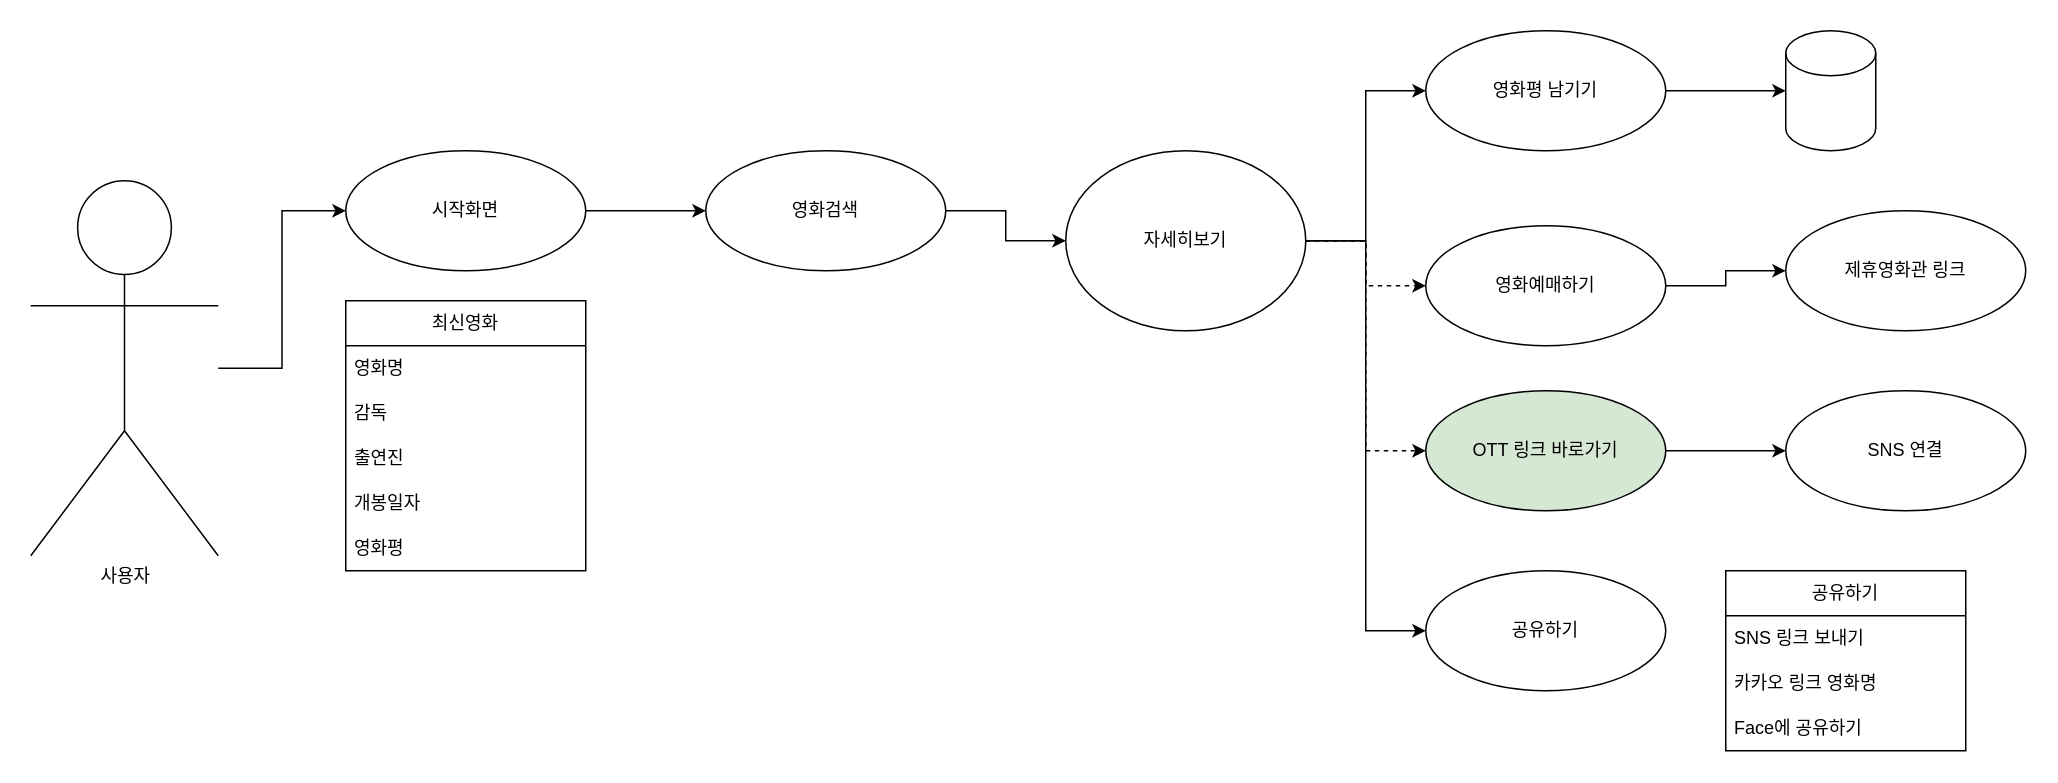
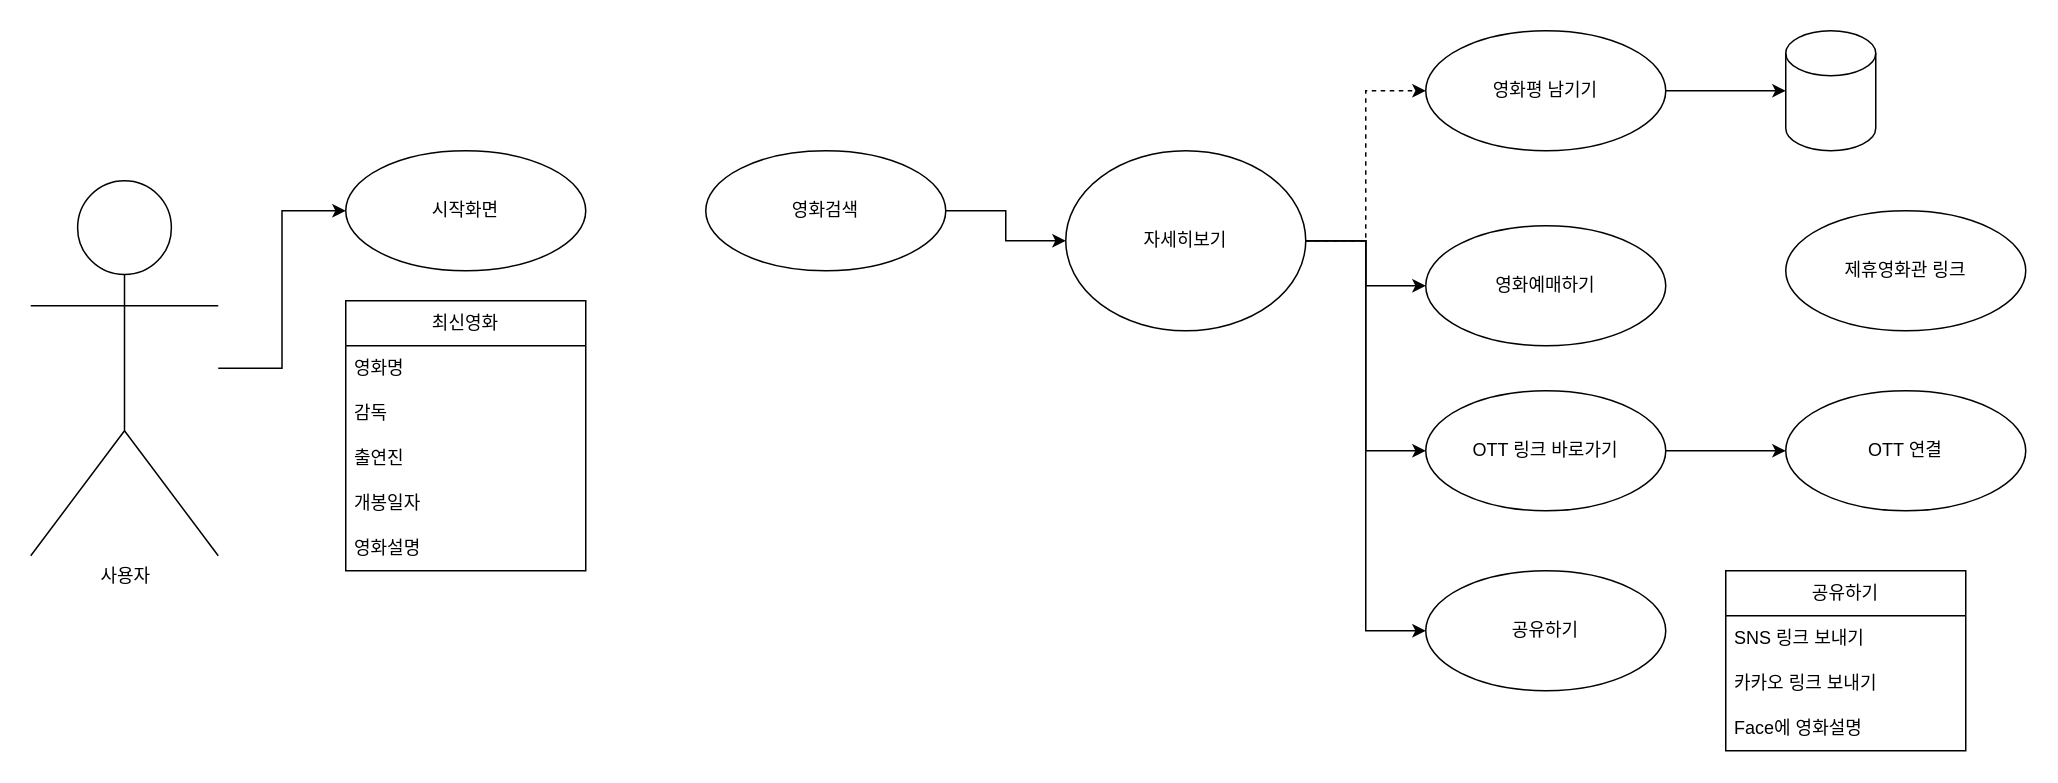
edge "자세히보기" -> "영화평 남기기": style solid -> dashed
edge "시작화면" -> "영화검색": removed
edge "영화예매하기" -> "제휴영화관 링크": removed
edge "자세히보기" -> "영화예매하기": style dashed -> solid
edge "자세히보기" -> "OTT 링크 바로가기": style dashed -> solid
node "OTT 링크 바로가기": fillcolor #d5e8d4 -> #ffffff
node "SNS 연결": label "SNS 연결" -> "OTT 연결"
node "영화평": label "영화평" -> "영화설명"
node "카카오 링크 영화명": label "카카오 링크 영화명" -> "카카오 링크 보내기"
node "Face에 공유하기": label "Face에 공유하기" -> "Face에 영화설명"
